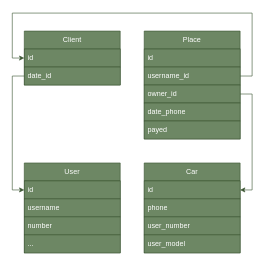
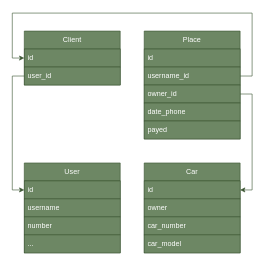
node "date_id": label "date_id" -> "user_id"
node "phone": label "phone" -> "owner"
node "user_number": label "user_number" -> "car_number"
node "user_model": label "user_model" -> "car_model"
